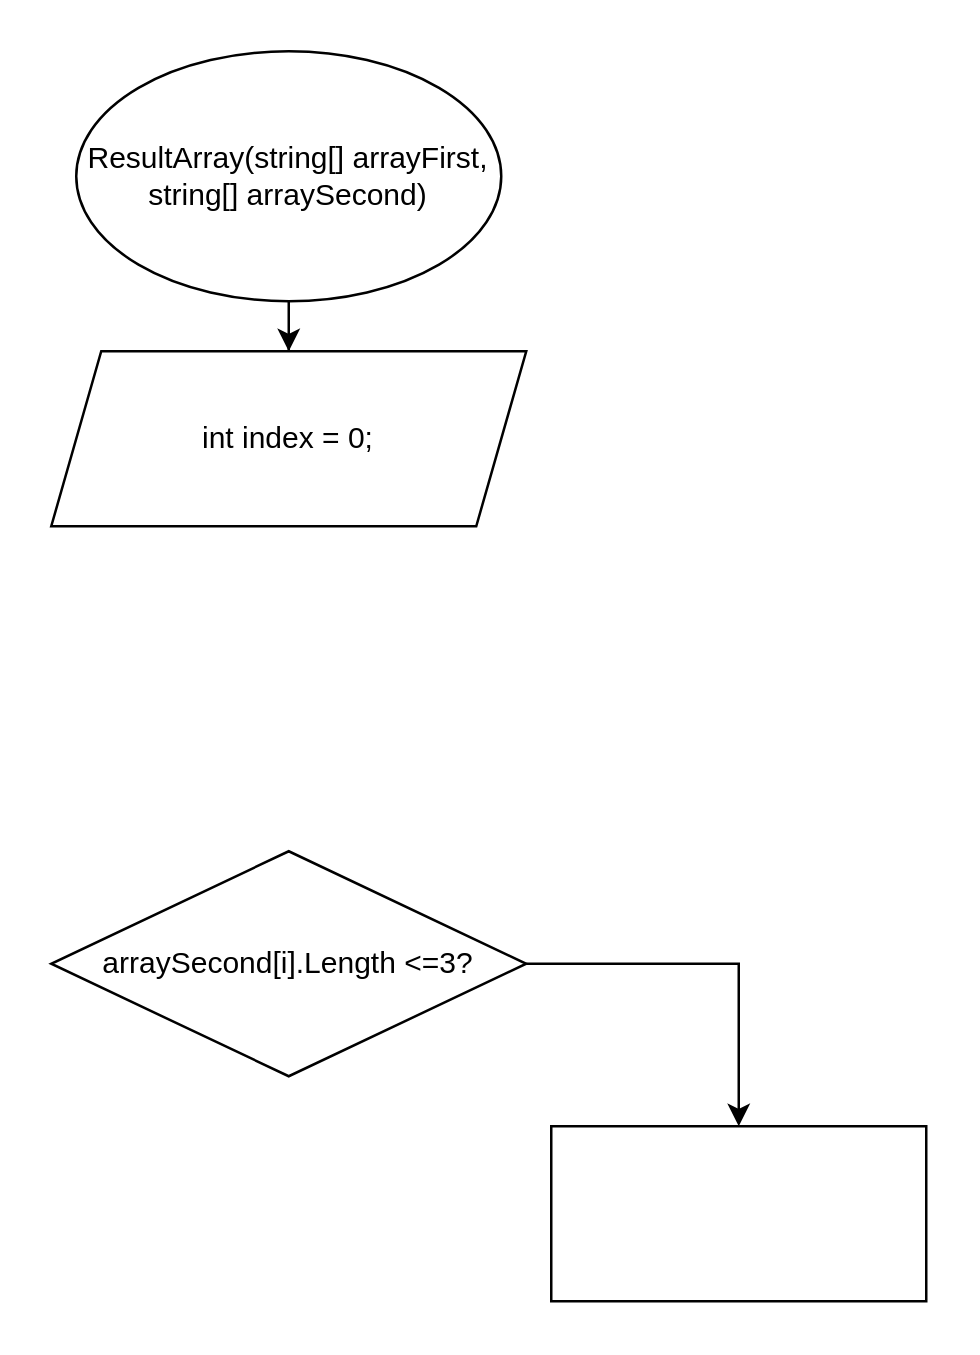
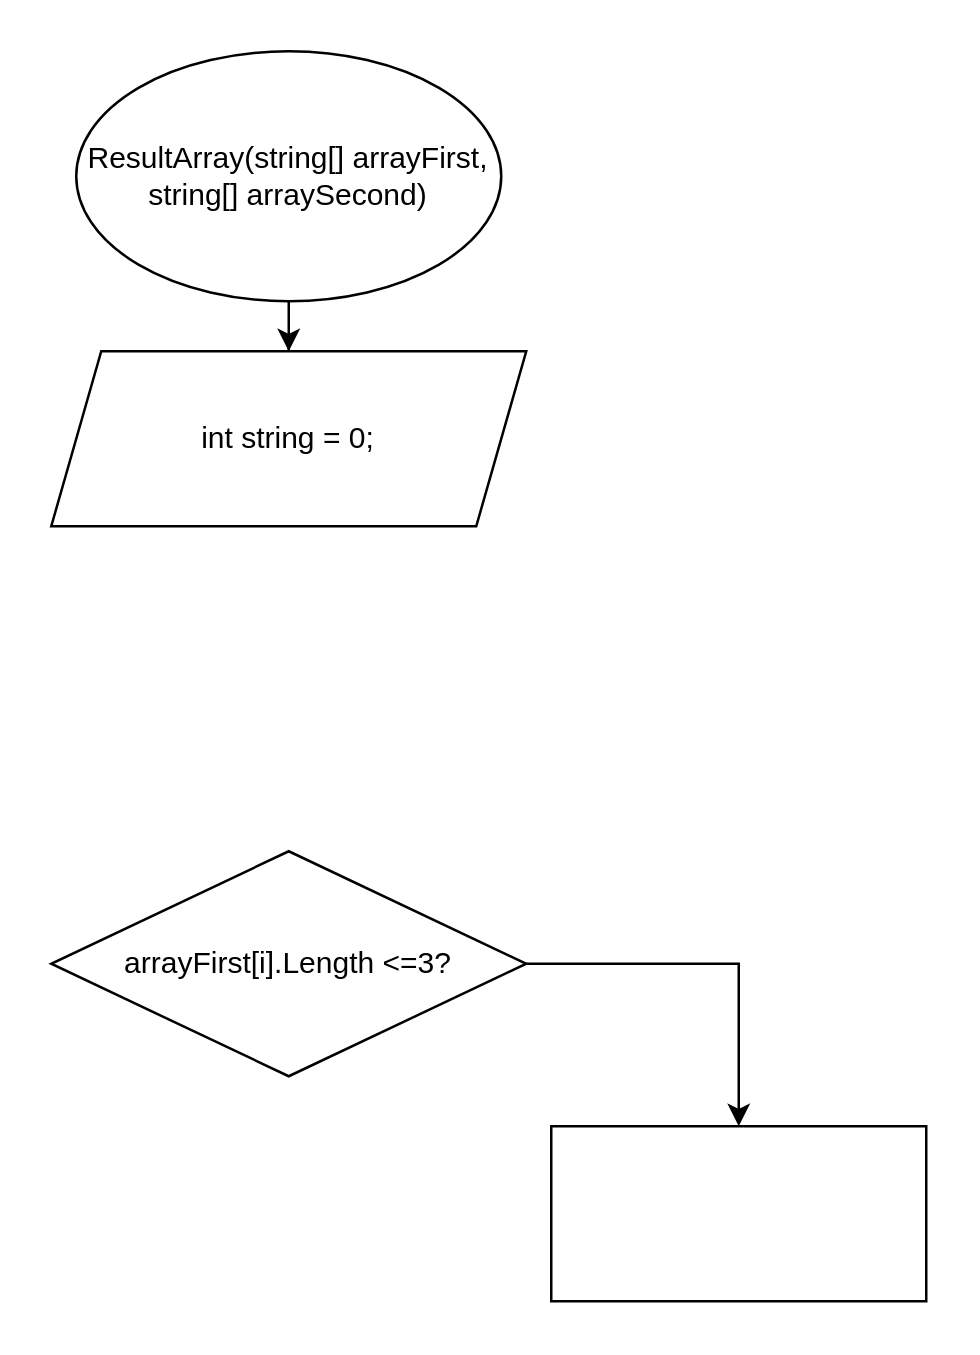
node "int index = 0;": label "int index = 0;" -> "int string = 0;"
node "arraySecond[i].Length <=3?": label "arraySecond[i].Length <=3?" -> "arrayFirst[i].Length <=3?"
